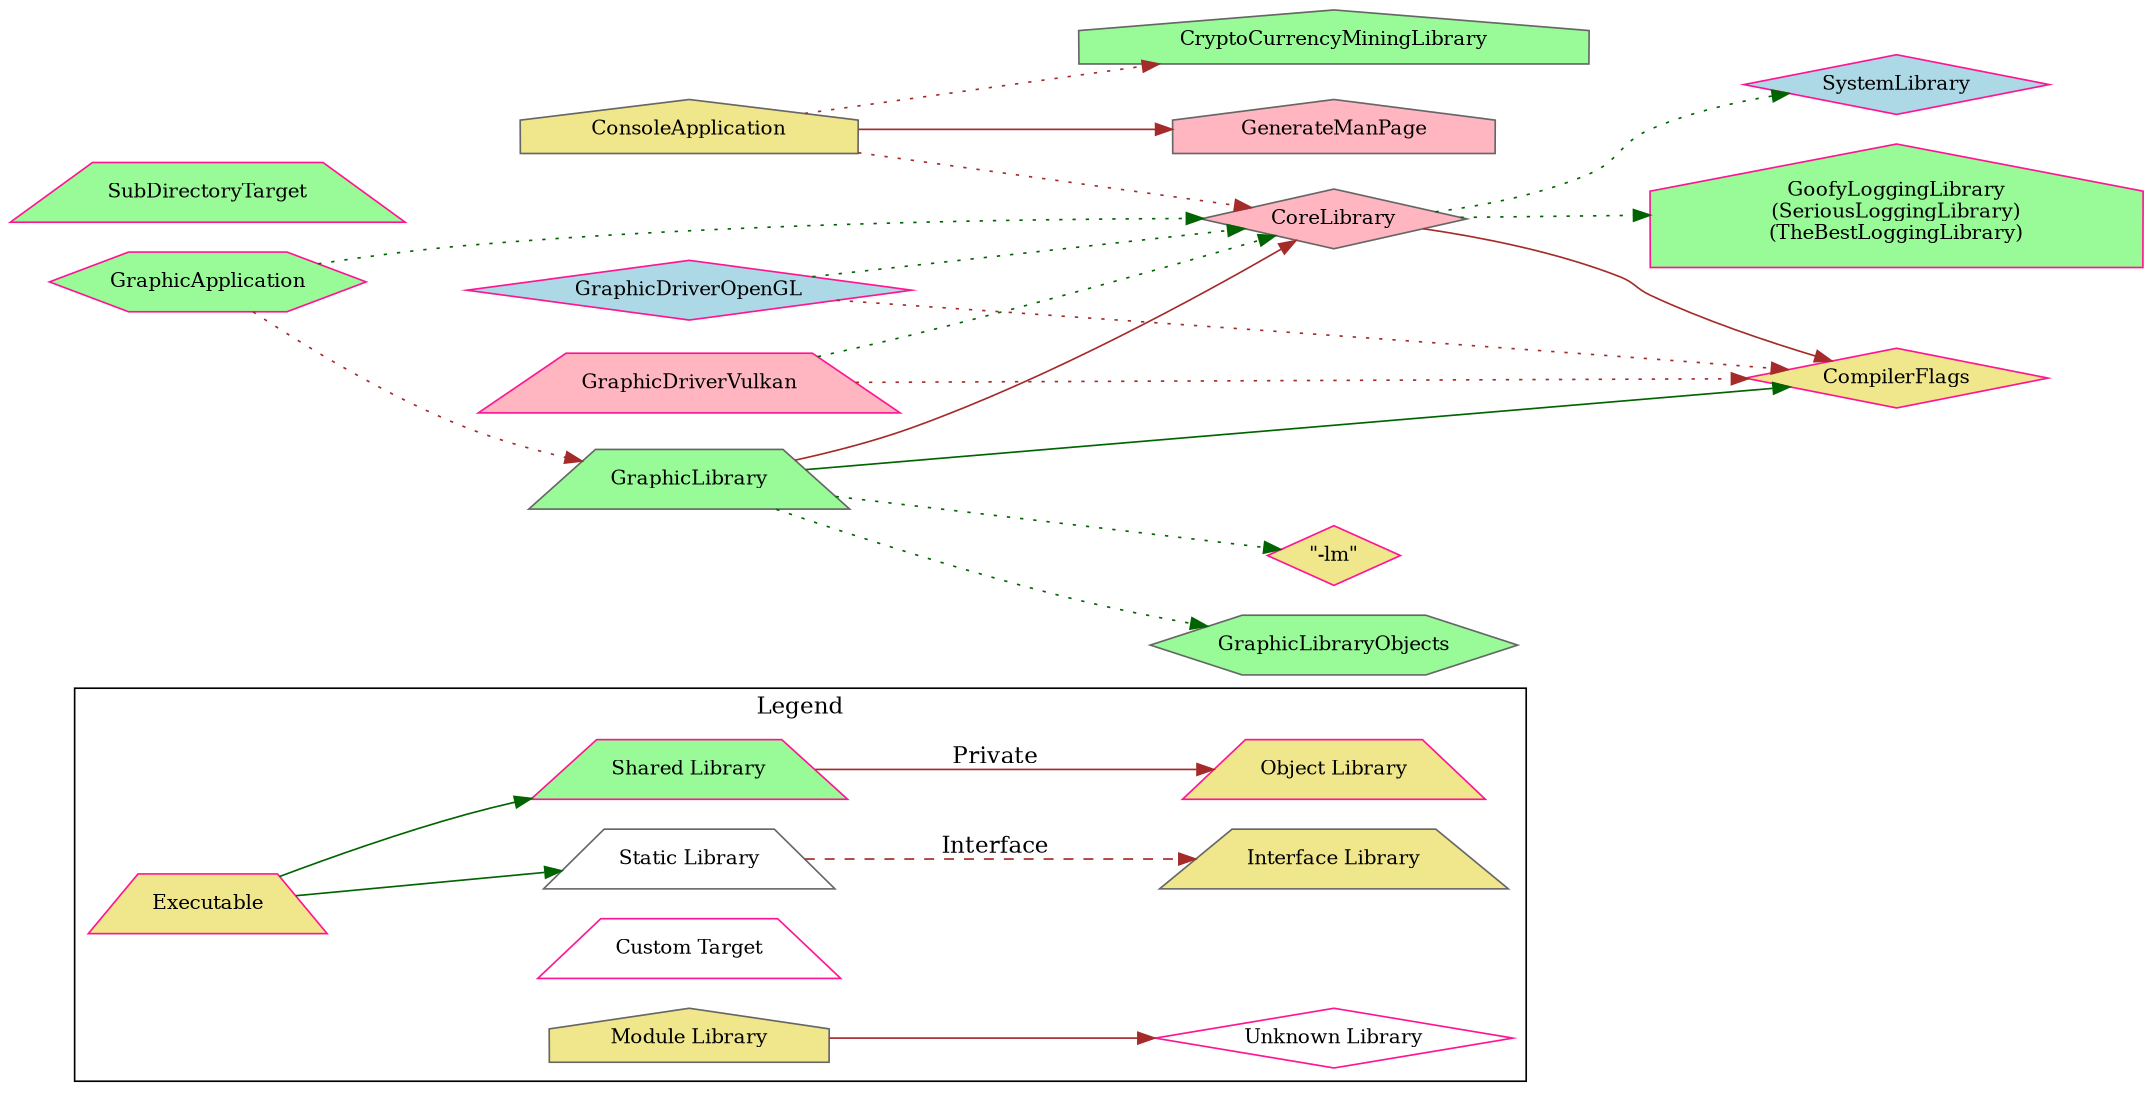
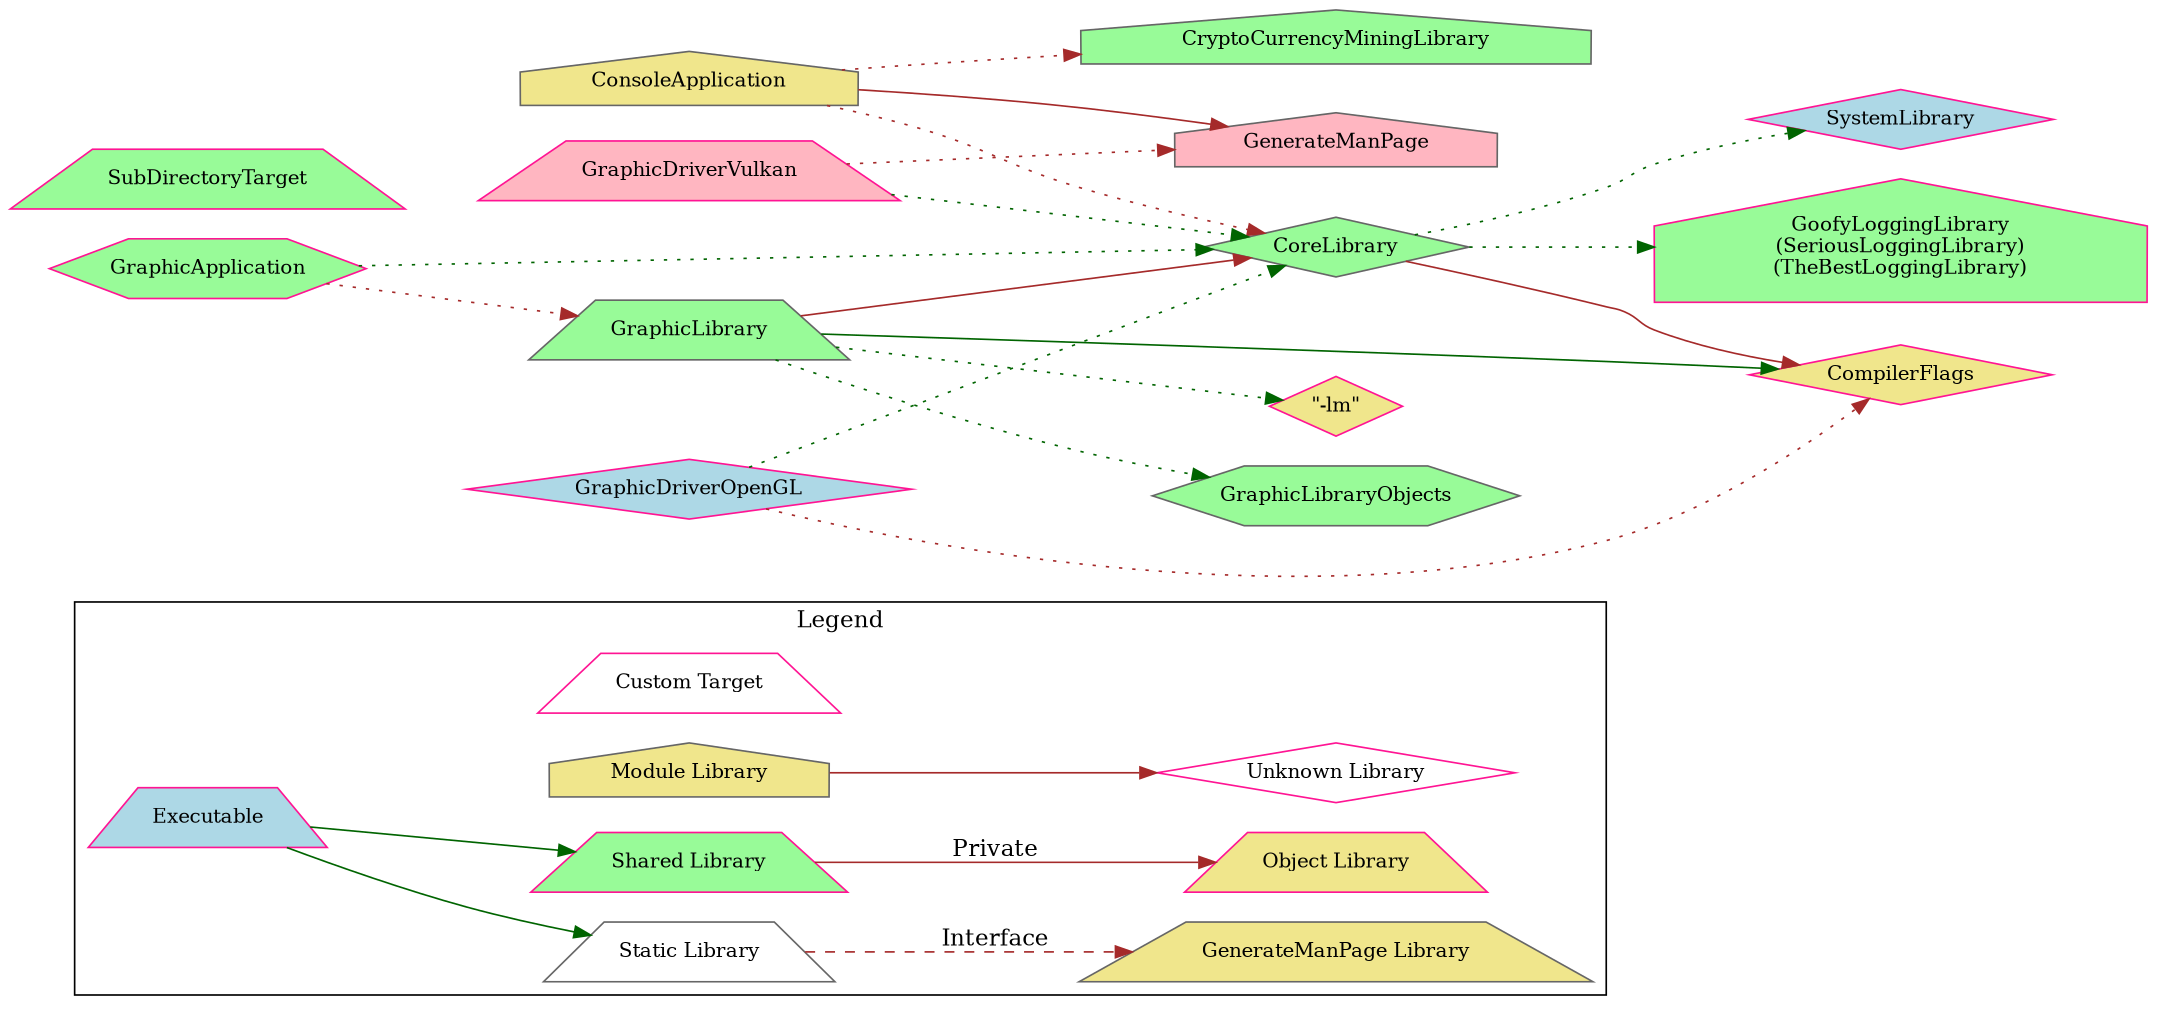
node "CoreLibrary": fillcolor lightpink -> palegreen
edge "GraphicDriverVulkan" -> "CompilerFlags": now "GraphicDriverVulkan" -> "GenerateManPage"
node "Interface Library": label "Interface Library" -> "GenerateManPage Library"
node "Executable": fillcolor khaki -> lightblue
